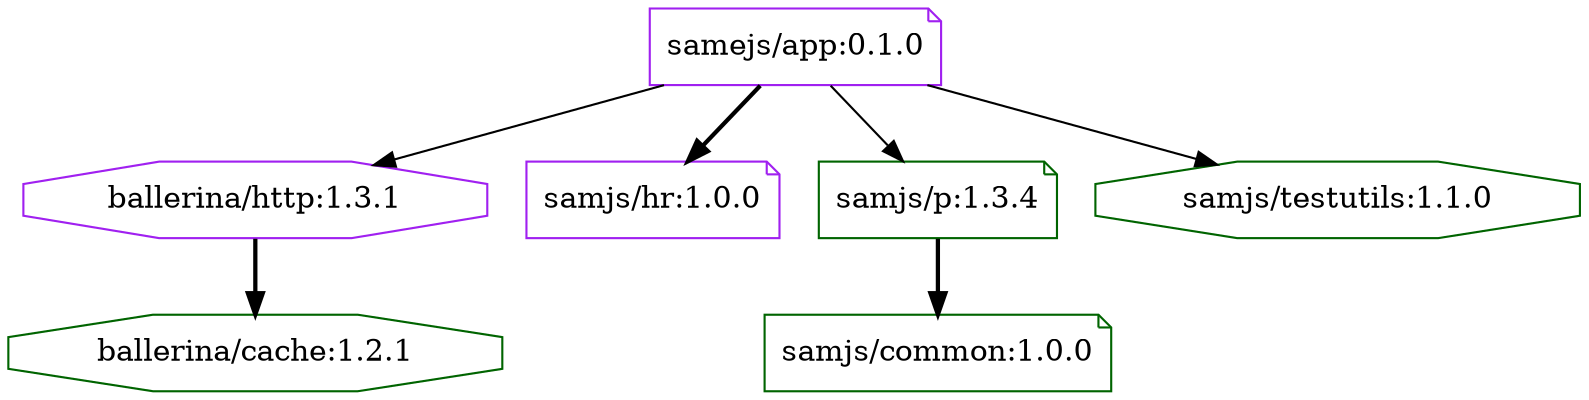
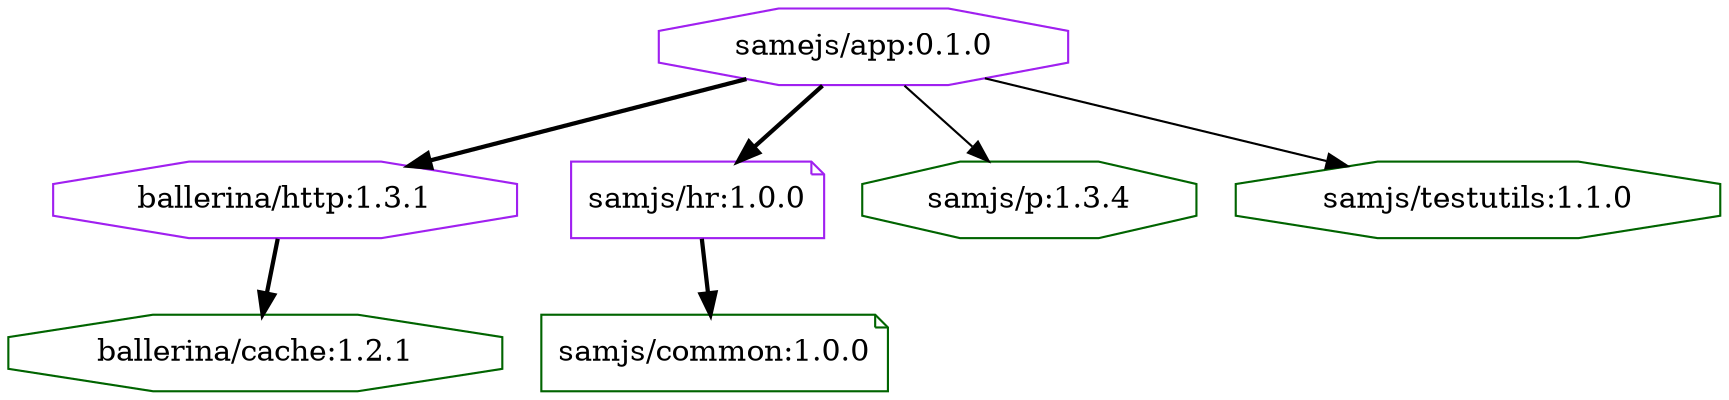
node "samejs/app:0.1.0": shape note -> octagon
edge "samejs/app:0.1.0" -> "ballerina/http:1.3.1": style solid -> bold
node "samjs/p:1.3.4": shape note -> octagon
edge "samjs/p:1.3.4" -> "samjs/common:1.0.0": now "samjs/hr:1.0.0" -> "samjs/common:1.0.0"
